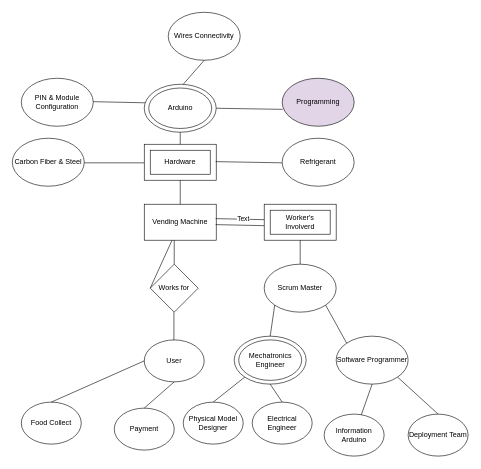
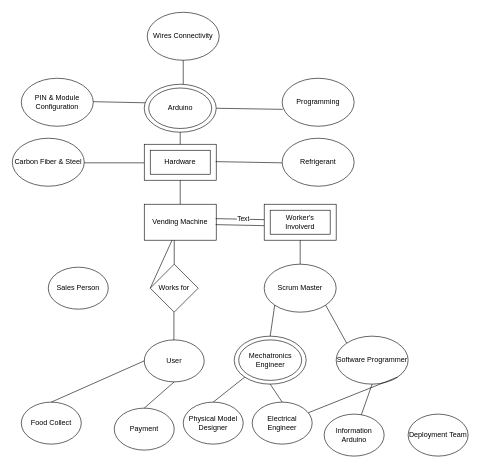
node "Wires Connectivity": moved (204, 36) -> (183, 36)
node "Programming": fillcolor #e1d5e7 -> #ffffff
node "Sales Person": added
edge "Software Programmer" -- "Deployment Team": now "Software Programmer" -- "Electrical Engineer"
